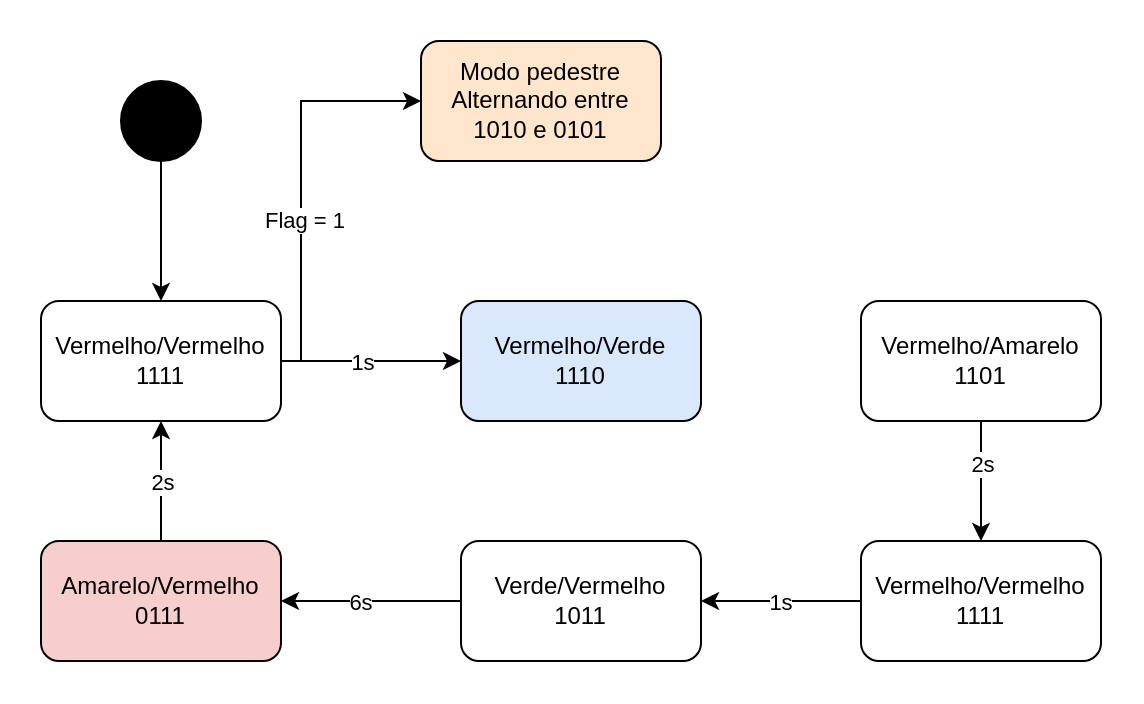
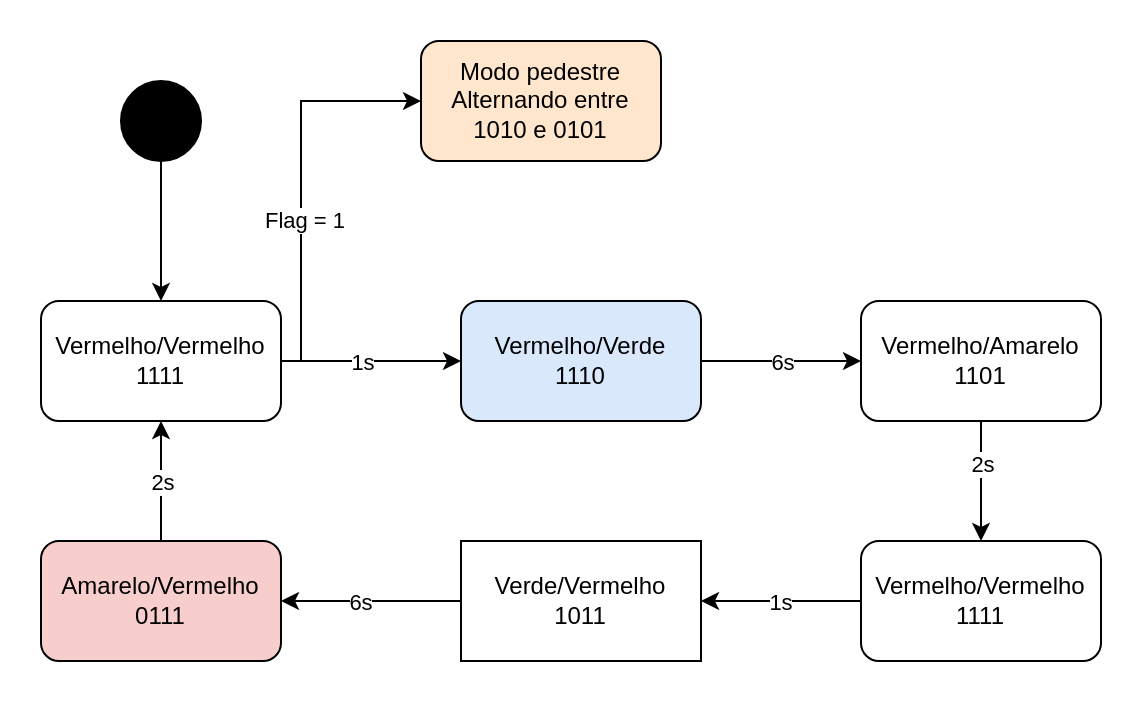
edge "Vermelho/Verde 1110" -> "Vermelho/Amarelo 1101": added, label "6s"
node "Verde/Vermelho 1011": shape rounded rectangle -> rectangle
